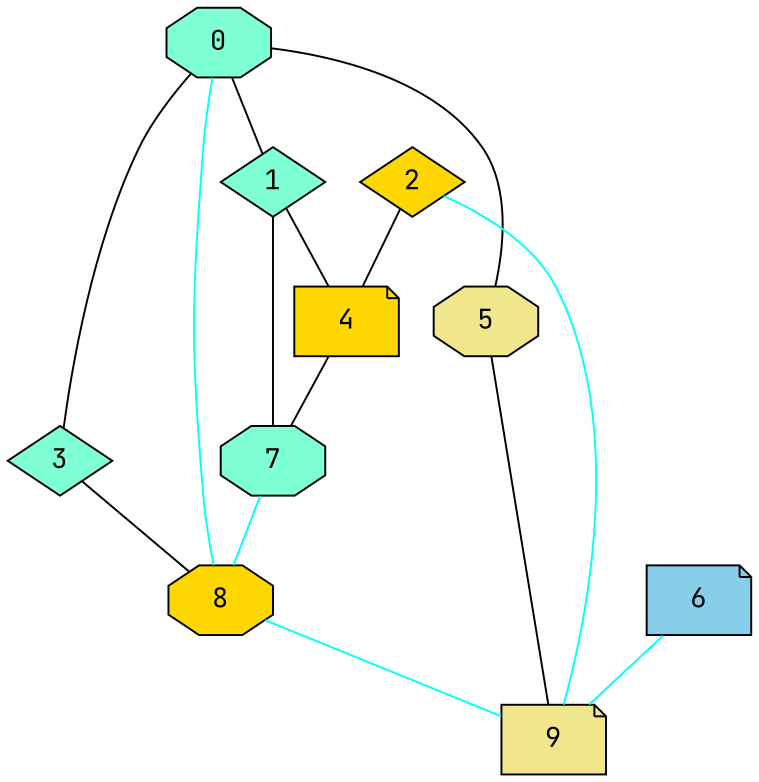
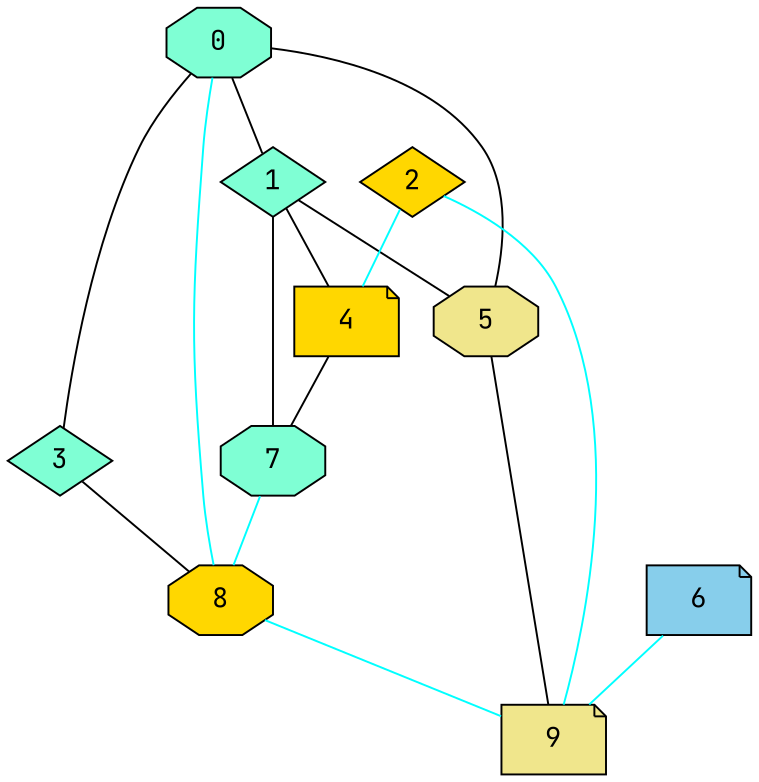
edge "1" -- "5": added
edge "2" -- "4": color black -> cyan
